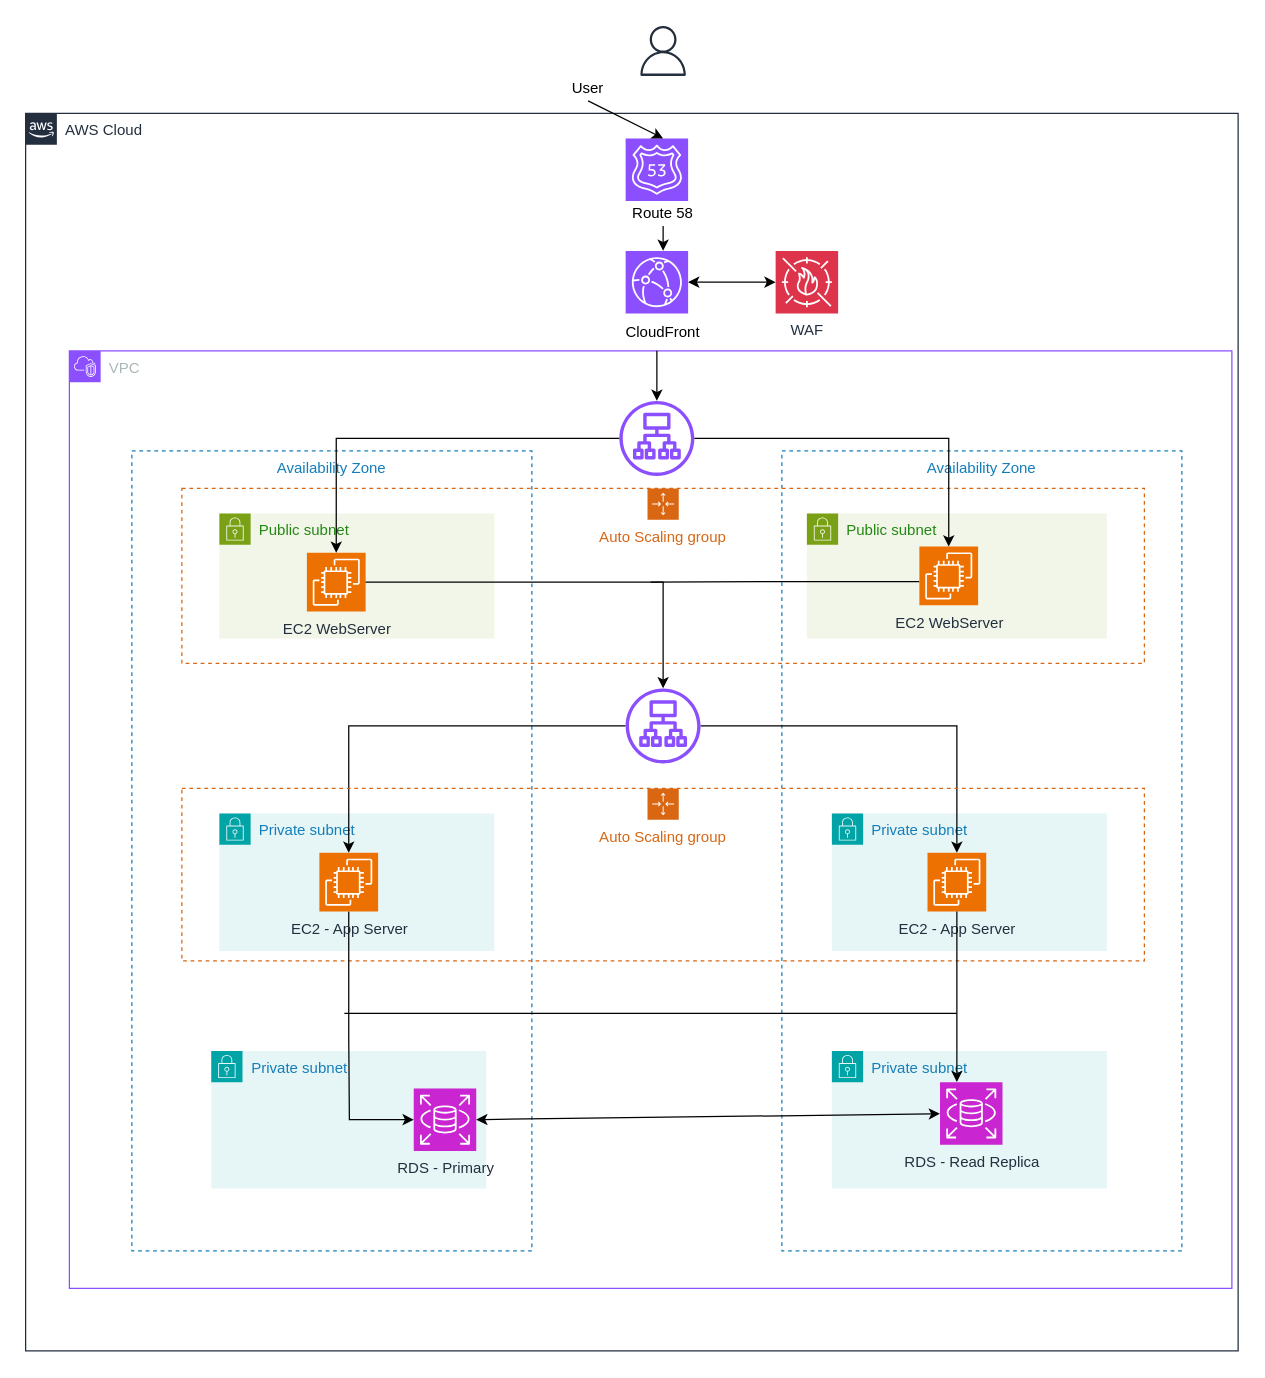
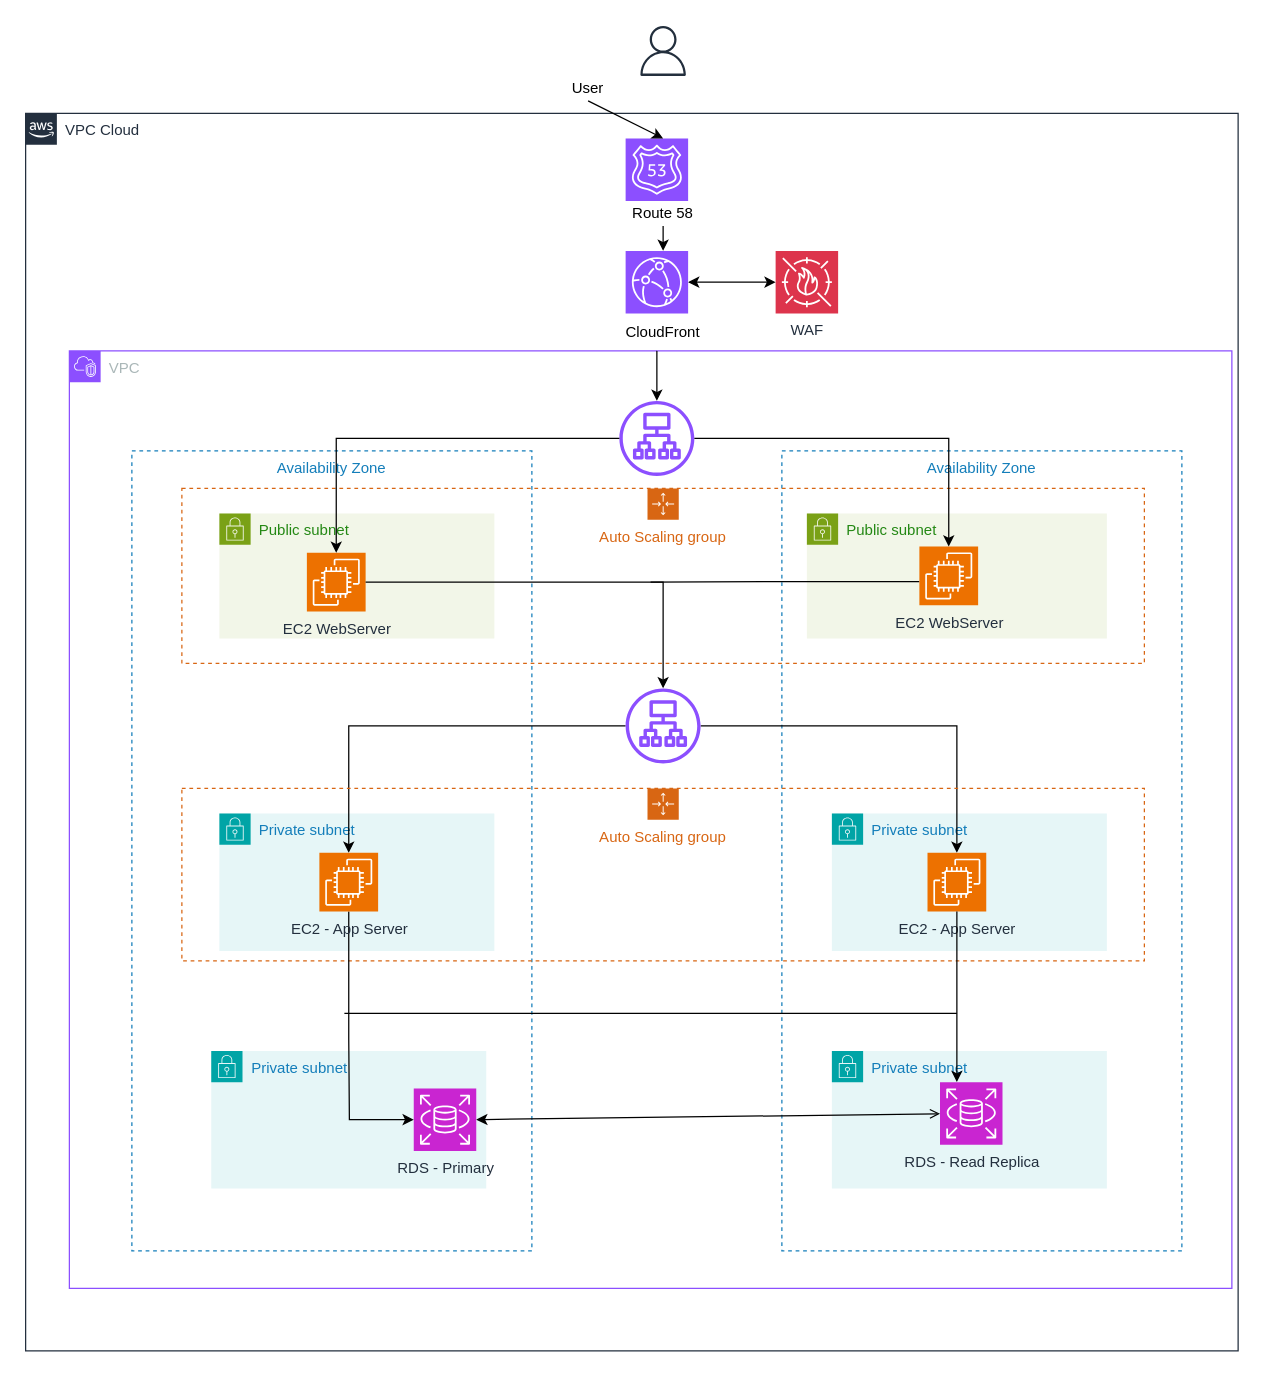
node "AWS Cloud": label "AWS Cloud" -> "VPC Cloud"
edge "RDS - Read Replica" -- "RDS - Primary": arrowhead classic -> open
